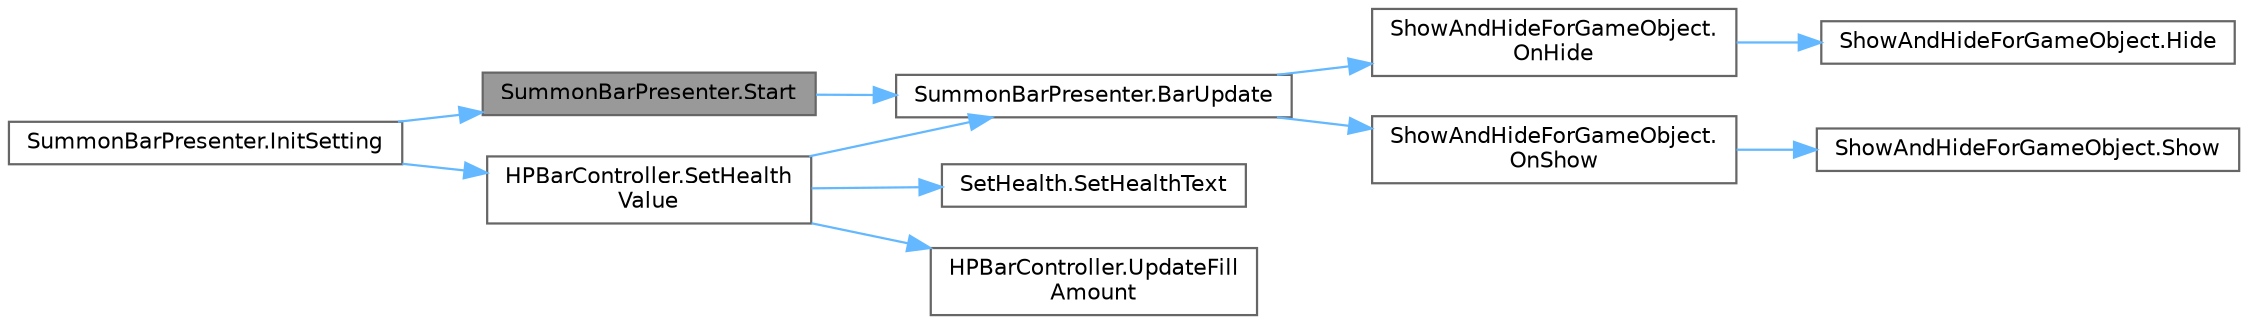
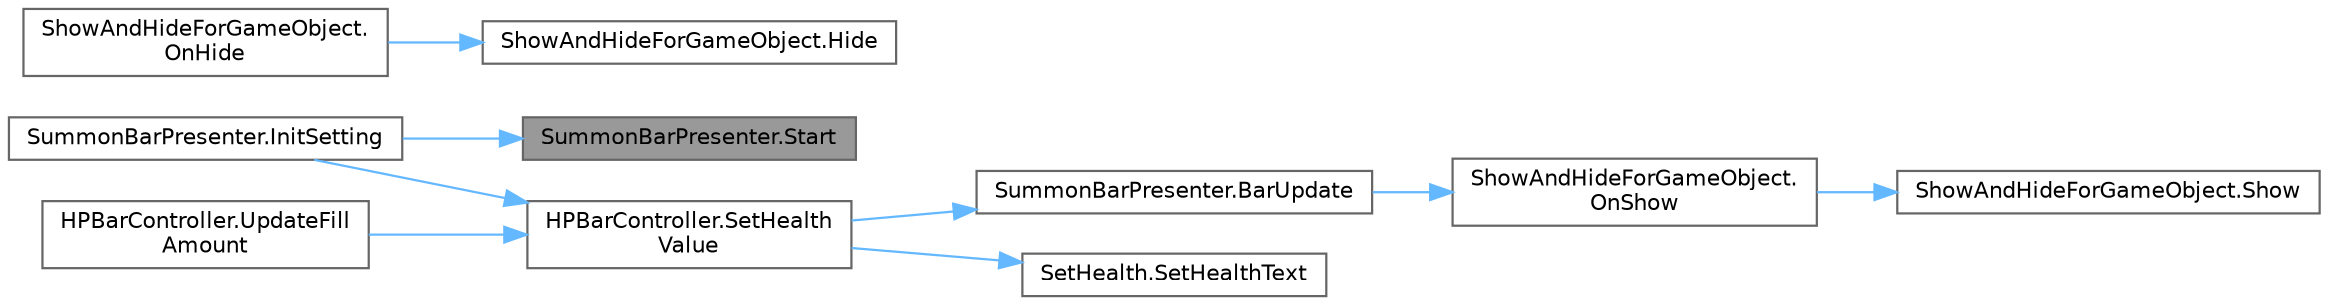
edge "SummonBarPresenter.BarUpdate" -> "ShowAndHideForGameObject. OnHide": removed
edge "SummonBarPresenter.Start" -> "SummonBarPresenter.BarUpdate": removed
edge "HPBarController.SetHealth Value" -> "HPBarController.UpdateFill Amount": reversed
